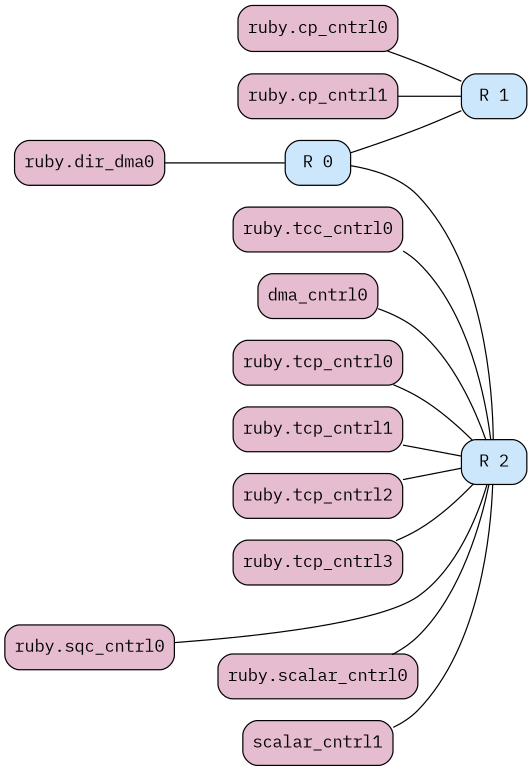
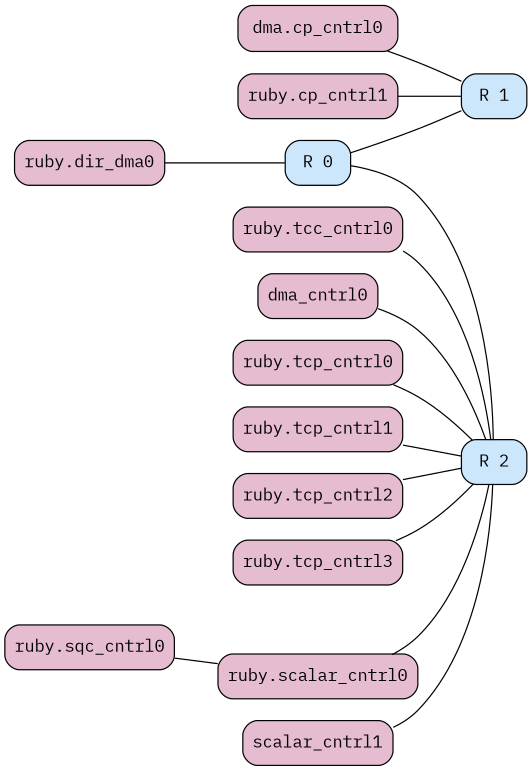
node "ruby.cp_cntrl0": label "ruby.cp_cntrl0" -> "dma.cp_cntrl0"
edge "R 2" -- "ruby.sqc_cntrl0": now "ruby.scalar_cntrl0" -- "ruby.sqc_cntrl0"
